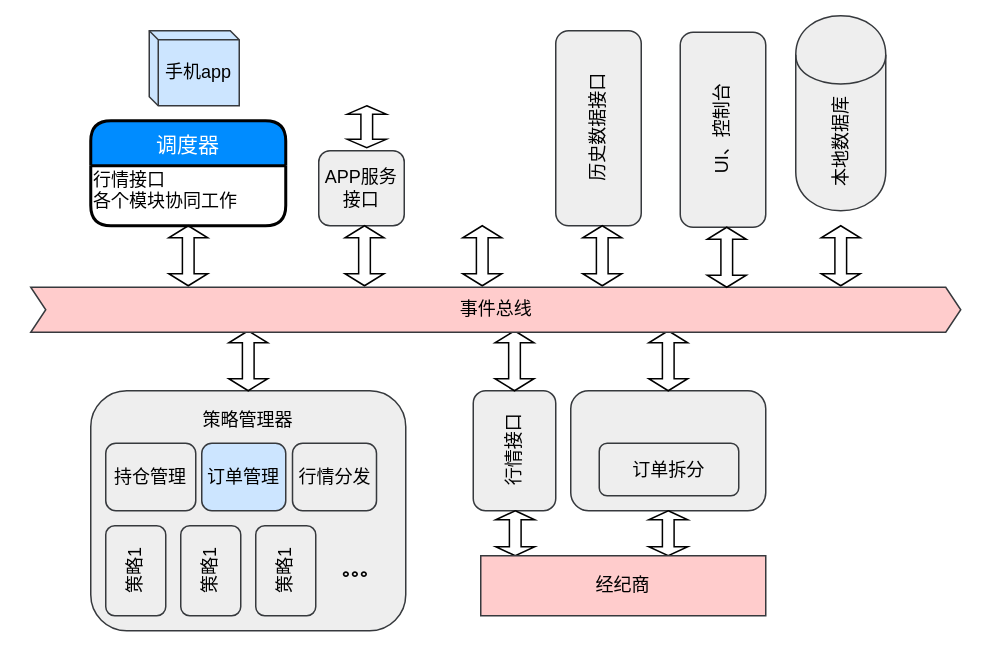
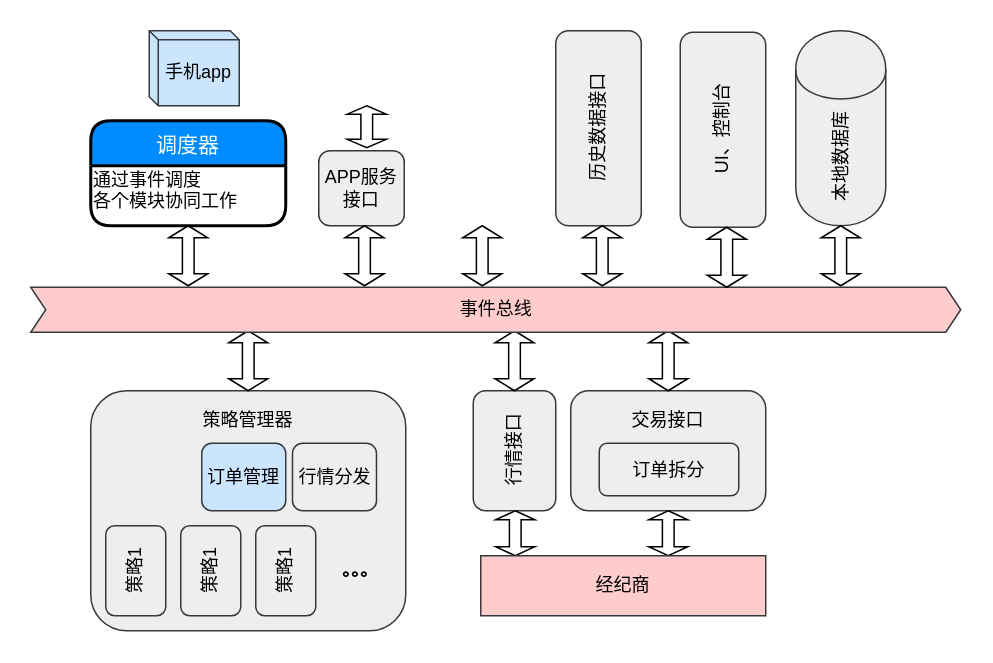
node "本地数据库": moved (841, 113) -> (841, 128)
node "行情接口 各个模块协同工作": label "行情接口 各个模块协同工作" -> "通过事件调度 各个模块协同工作"
node "交易接口": added
node "持仓管理": removed
